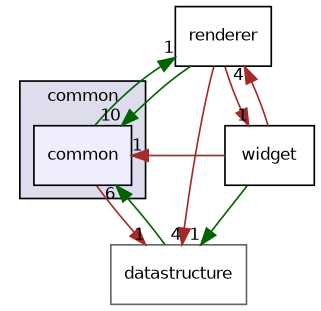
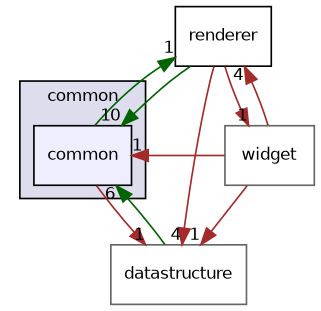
node "widget": color black -> gray40
edge "widget" -> "datastructure": color darkgreen -> brown
